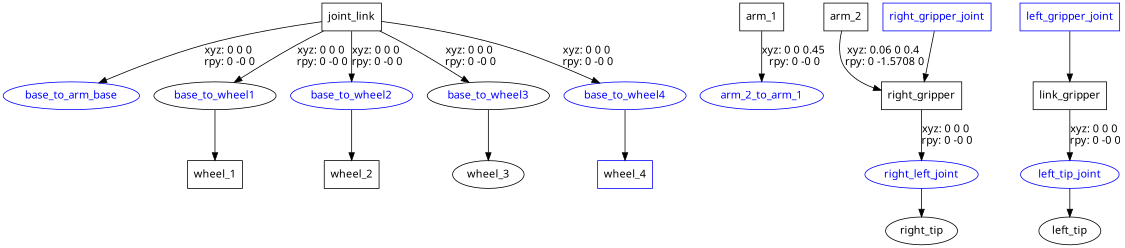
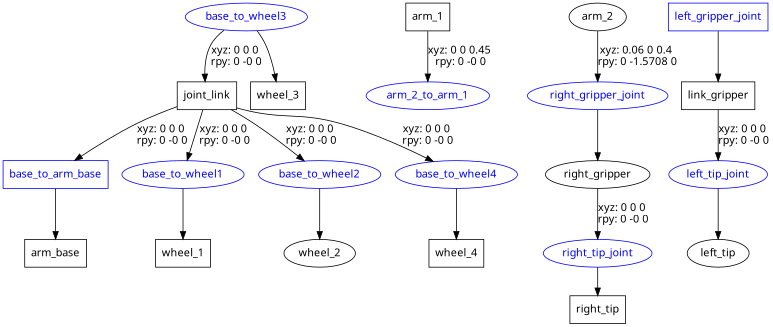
node "arm_2": shape box -> ellipse
node "right_gripper_joint": shape box -> ellipse
edge "joint_link" -> "base_to_wheel3": reversed
edge "arm_2" -> "right_gripper": now "arm_2" -> "right_gripper_joint"
node "base_to_arm_base": shape ellipse -> box
node "base_to_wheel1": color black -> blue
node "base_to_wheel3": color black -> blue
node "right_gripper": shape box -> ellipse
node "wheel_2": shape box -> ellipse
node "wheel_3": shape ellipse -> box
node "wheel_4": color blue -> black
node "right_left_joint": label "right_left_joint" -> "right_tip_joint"
node "right_tip": shape ellipse -> box
node "arm_base": added
